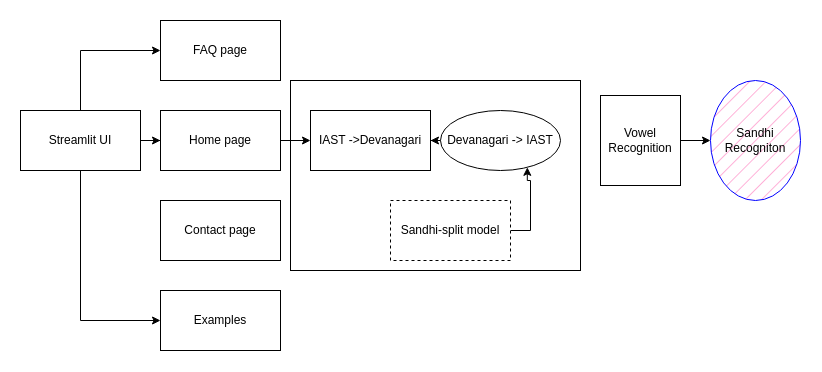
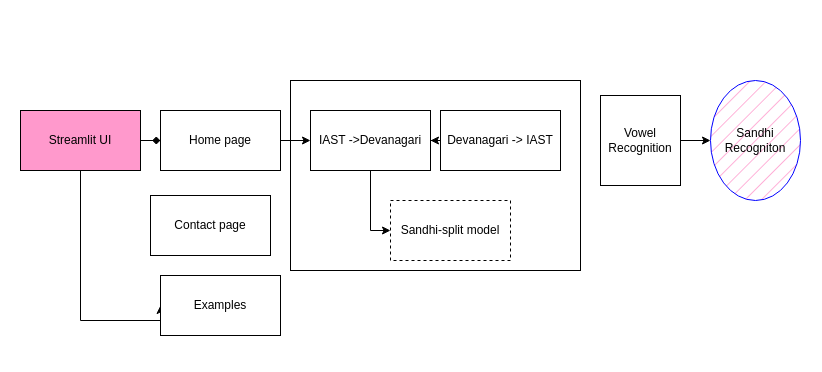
edge "Streamlit UI" -> "FAQ page": removed
node "FAQ page": removed
node "Streamlit UI": fillcolor #ffffff -> #ff99cc
edge "Streamlit UI" -> "Home page": arrowhead classic -> diamond
node "Devanagari -> IAST": shape ellipse -> rectangle
edge "IAST ->Devanagari" -> "Sandhi-split model": added
edge "Sandhi-split model" -> "Devanagari -> IAST": removed
node "Contact page": moved (221, 231) -> (211, 226)
node "Examples": moved (221, 321) -> (221, 306)
